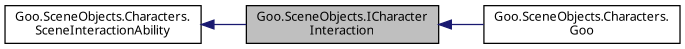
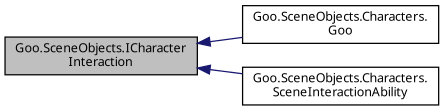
edge "Goo.SceneObjects.ICharacter Interaction" -> "Goo.SceneObjects.Characters. SceneInteractionAbility": reversed
